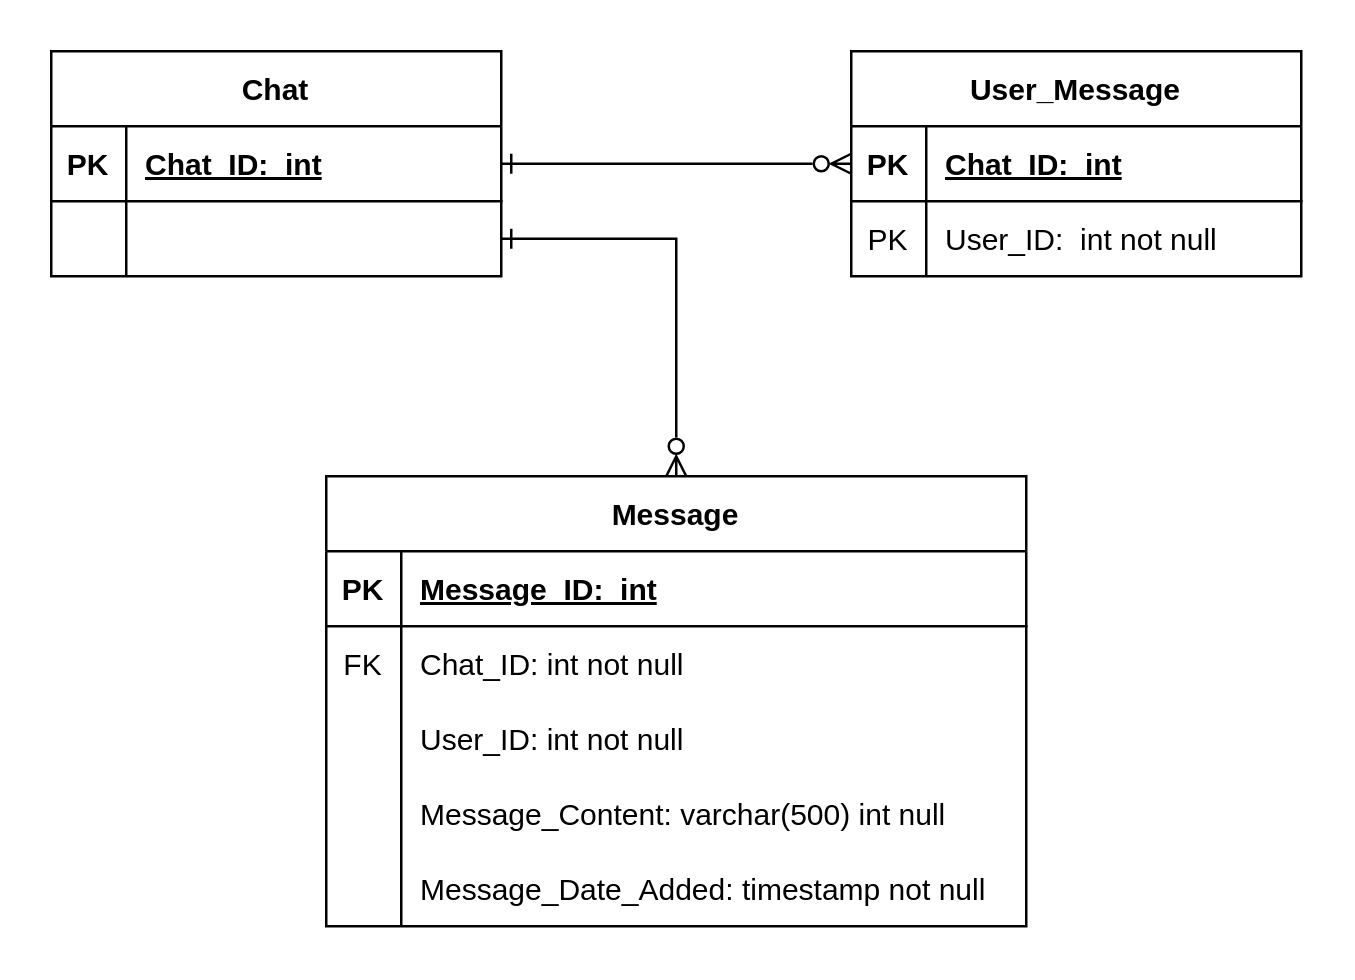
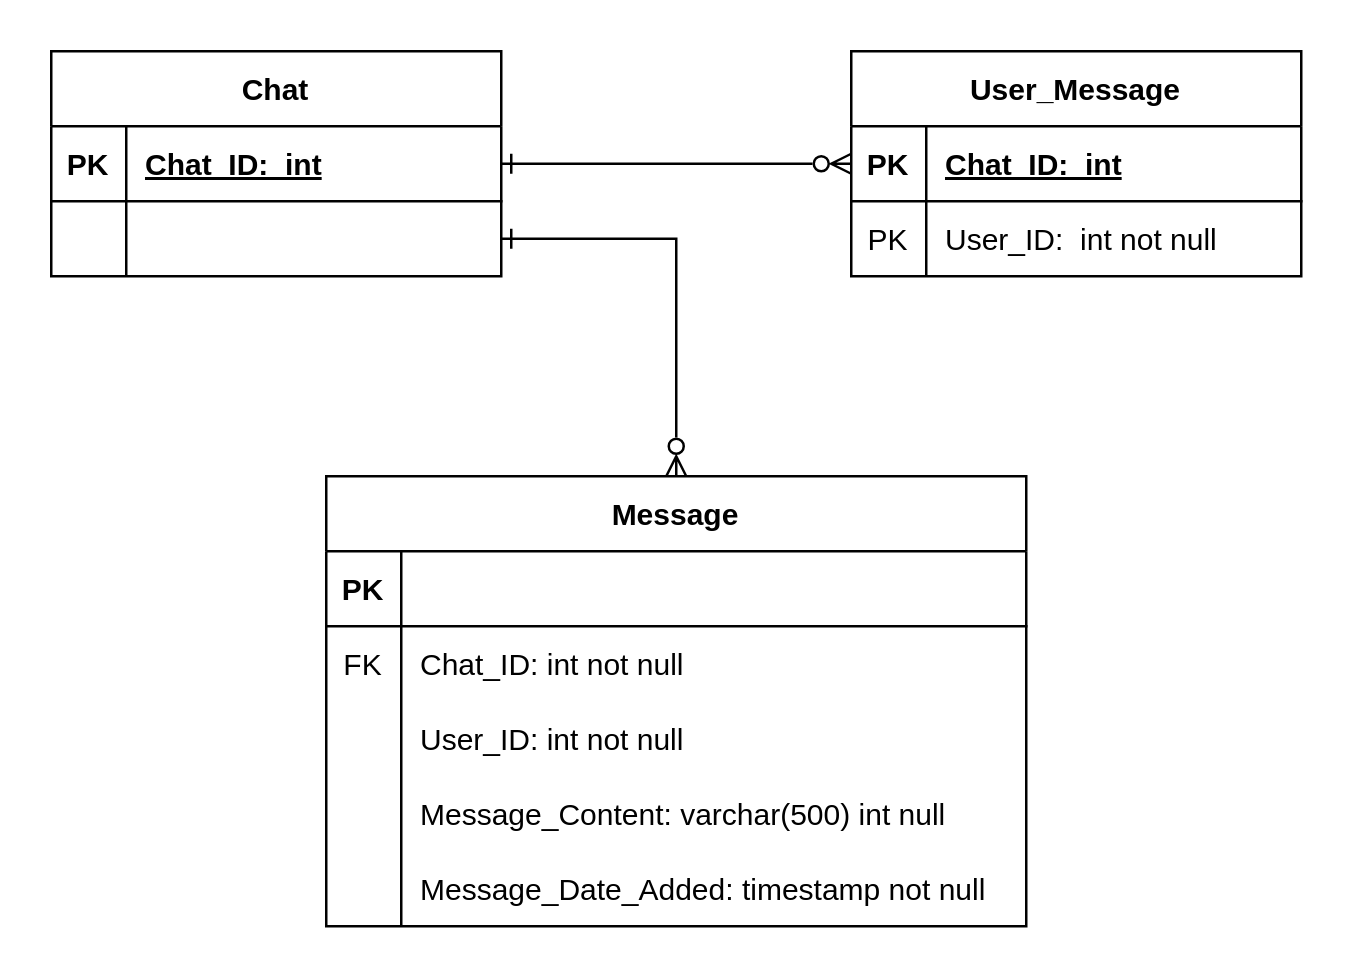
node "Message_ID: int": removed
